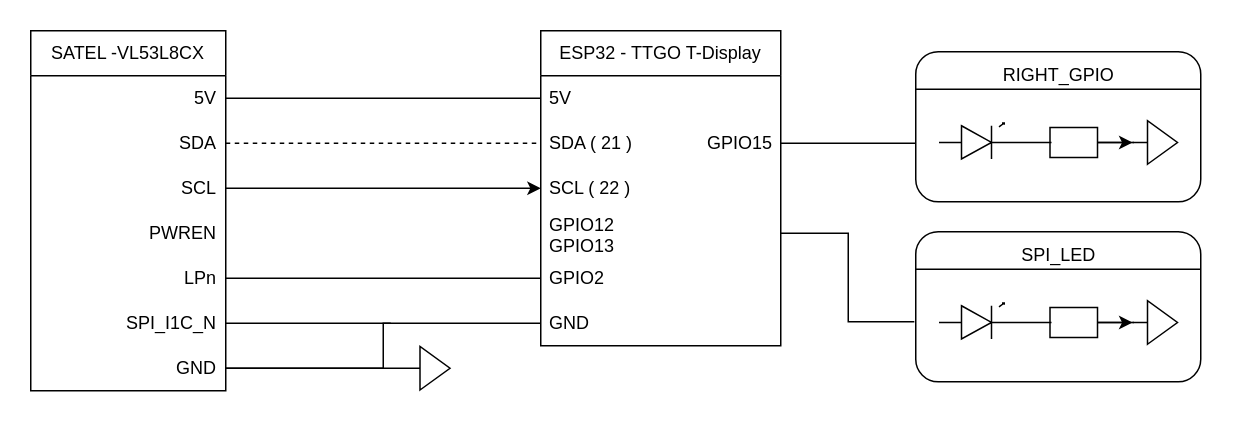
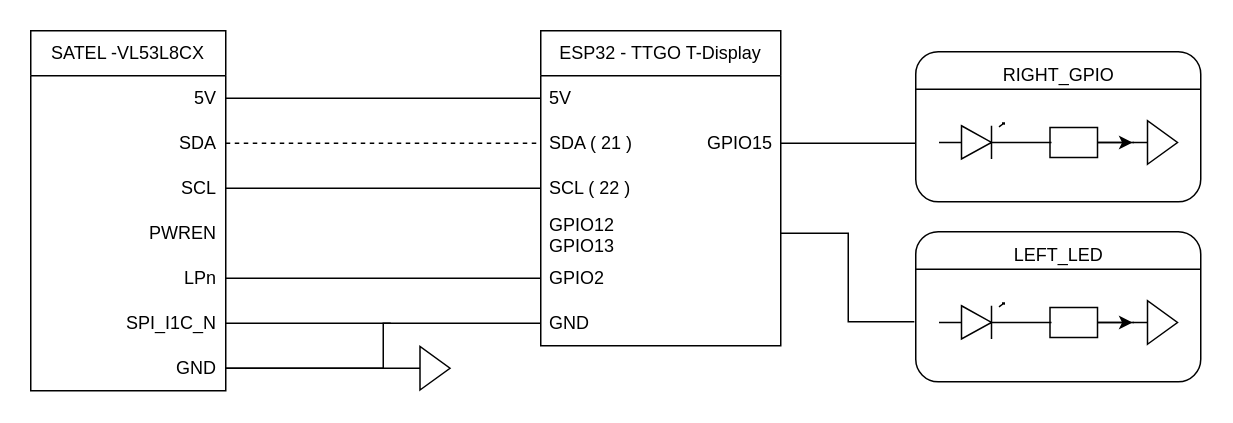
edge "SCL" -> "SCL ( 22 )": arrowhead classic -> none
node "SPI_LED": label "SPI_LED" -> "LEFT_LED"
